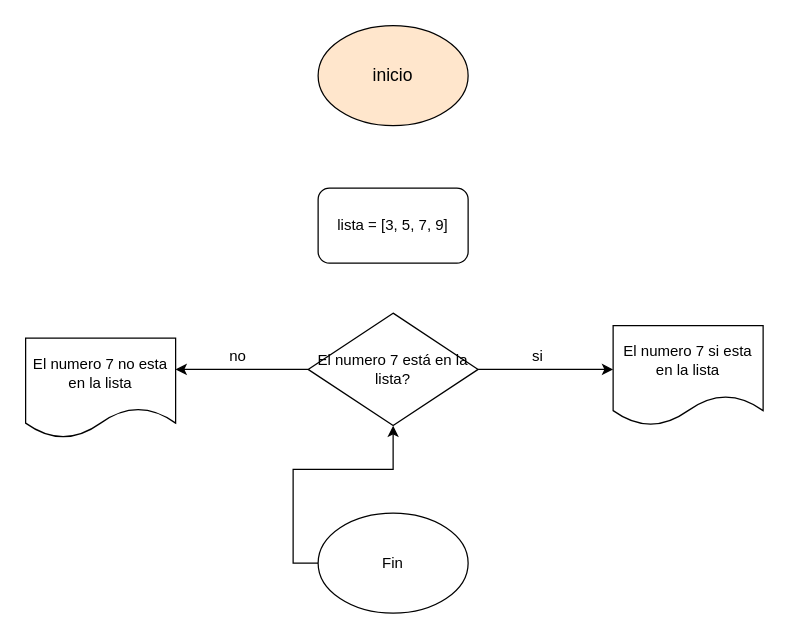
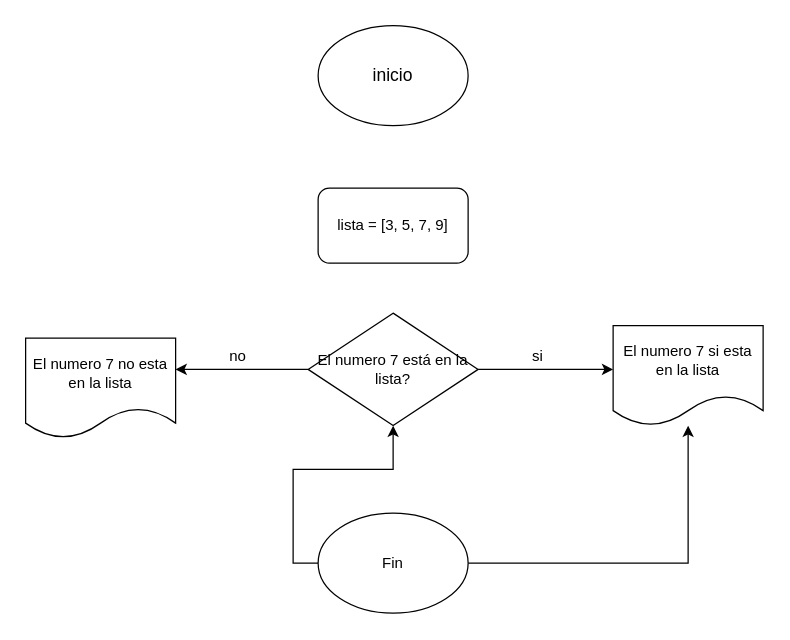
node "inicio": fillcolor #ffe6cc -> #ffffff
edge "Fin" -> "El numero 7 si esta en la lista": added
